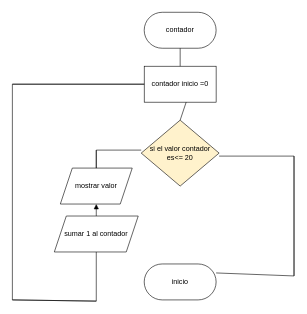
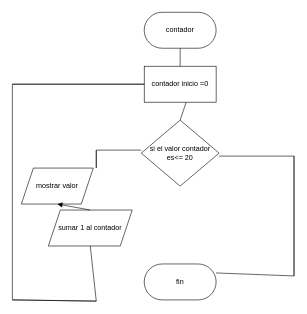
node "si el valor contador es<= 20": fillcolor #fff2cc -> #ffffff
node "mostrar valor": moved (96, 186) -> (57, 186)
node "sumar 1 al contador": moved (96, 234) -> (90, 228)
node "inicio": label "inicio" -> "fin"
